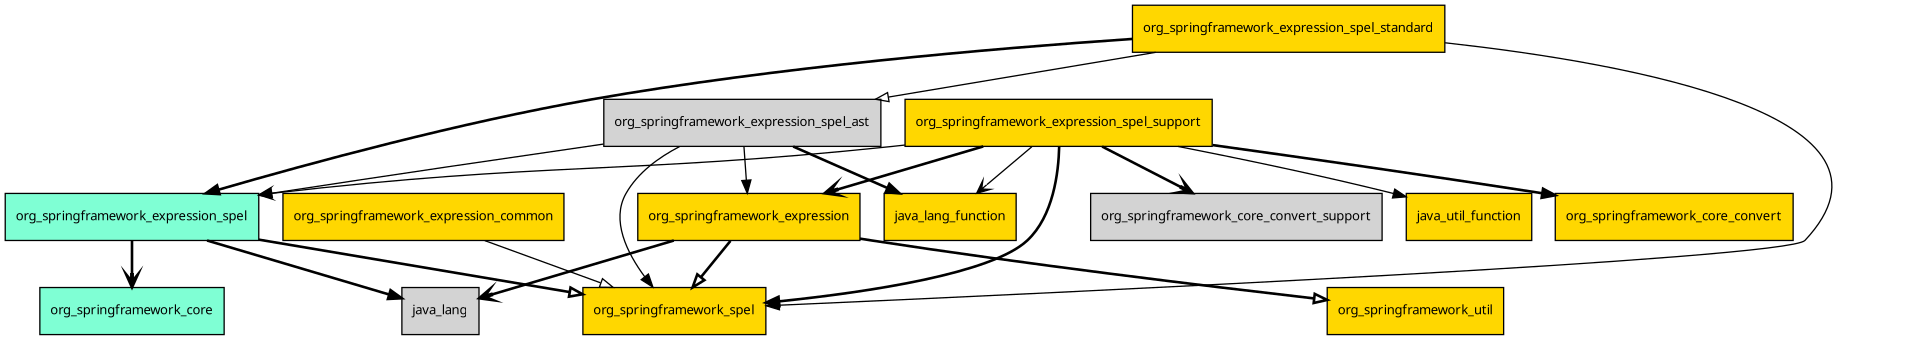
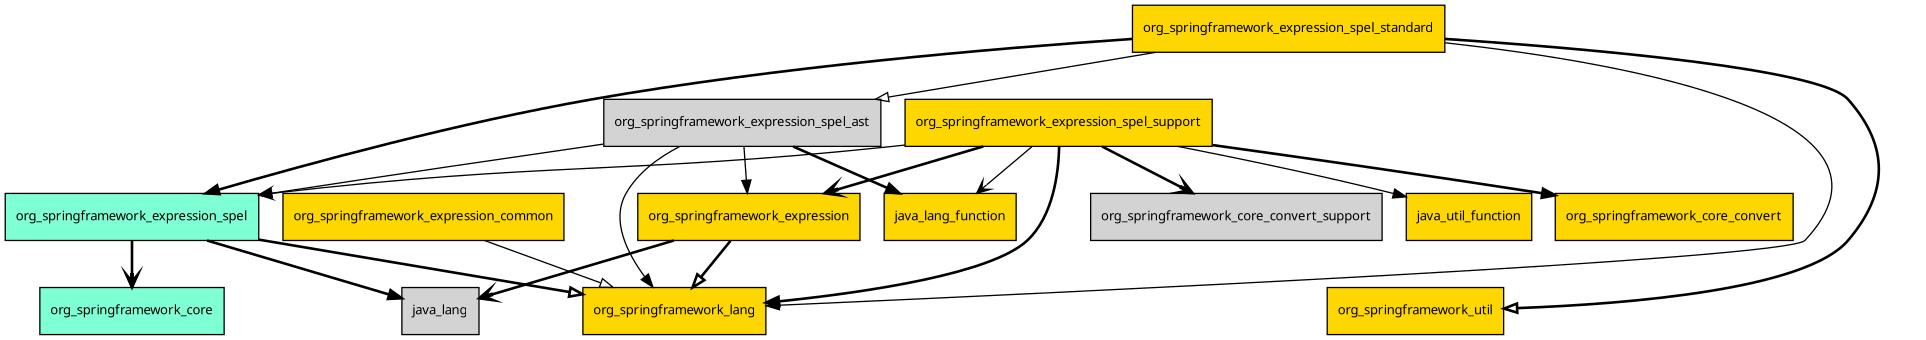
edge "org_springframework_expression" -> "org_springframework_util": now "org_springframework_expression_spel_standard" -> "org_springframework_util"
node "org_springframework_spel": label "org_springframework_spel" -> "org_springframework_lang"
